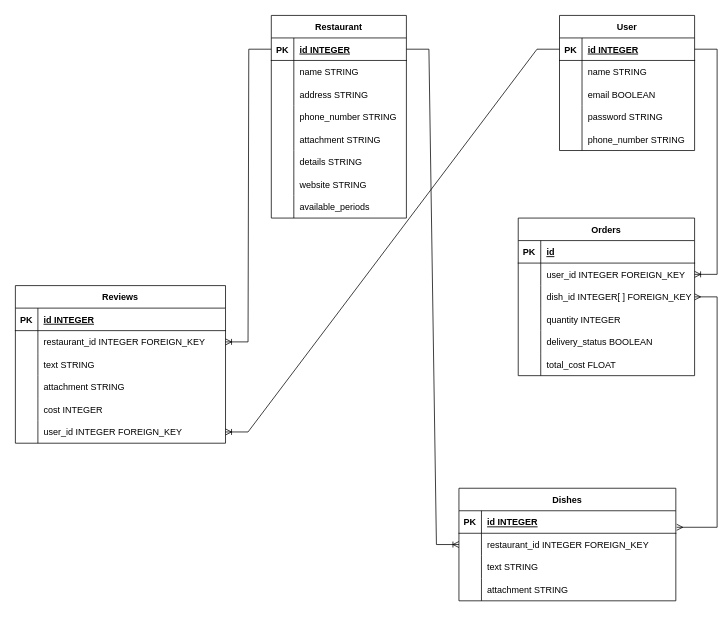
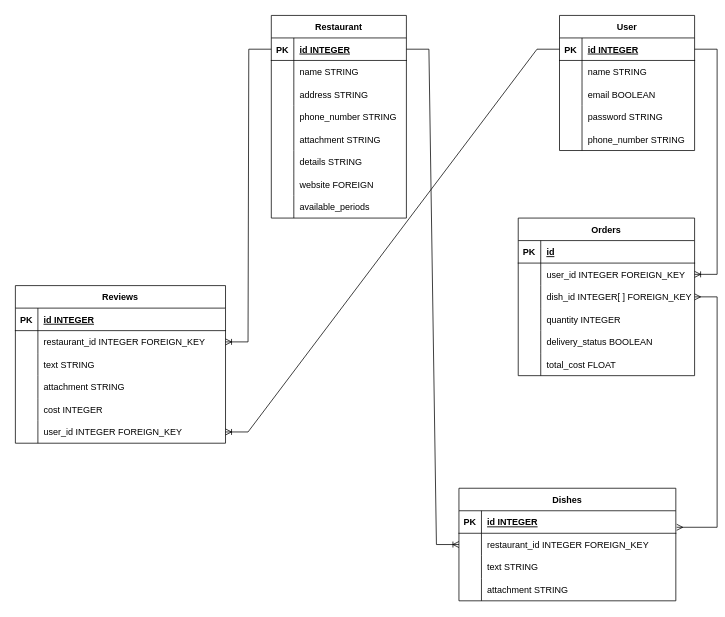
node "website STRING": label "website STRING" -> "website FOREIGN"
